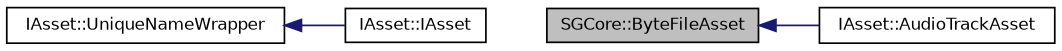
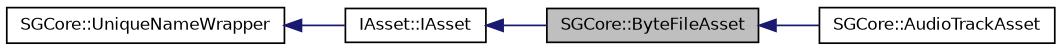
node "IAsset::UniqueNameWrapper": label "IAsset::UniqueNameWrapper" -> "SGCore::UniqueNameWrapper"
edge "SGCore::ByteFileAsset" -> "IAsset::IAsset": added
node "IAsset::AudioTrackAsset": label "IAsset::AudioTrackAsset" -> "SGCore::AudioTrackAsset"
